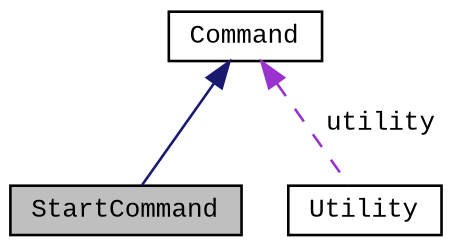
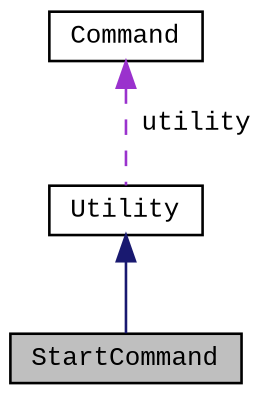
edge "StartCommand" -> "Command": now "StartCommand" -> "Utility"
